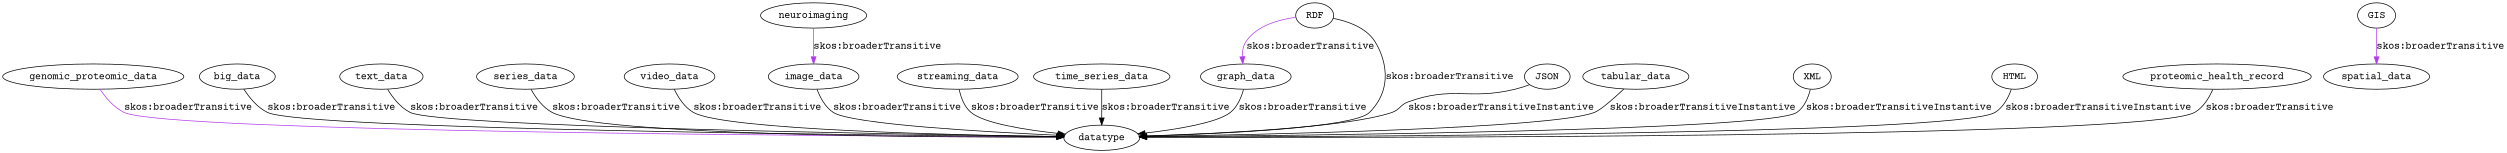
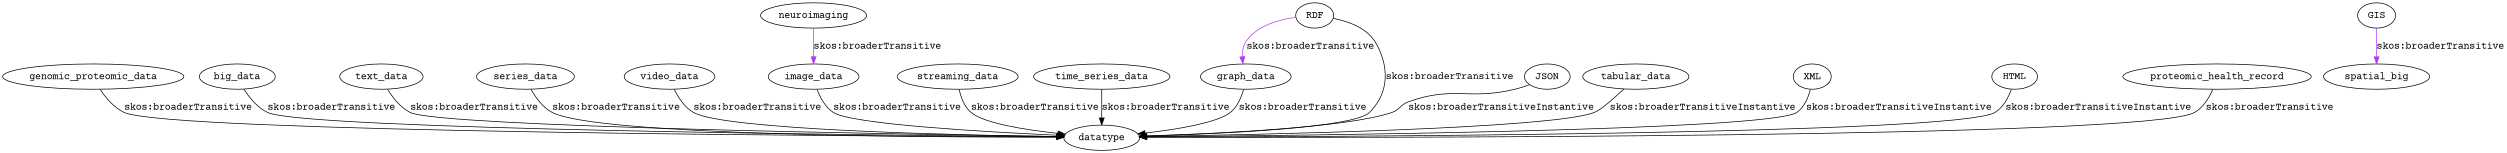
node "spatial_data": label "spatial_data" -> "spatial_big"
edge "genomic_proteomic_data" -> "datatype": color darkorchid2 -> black
